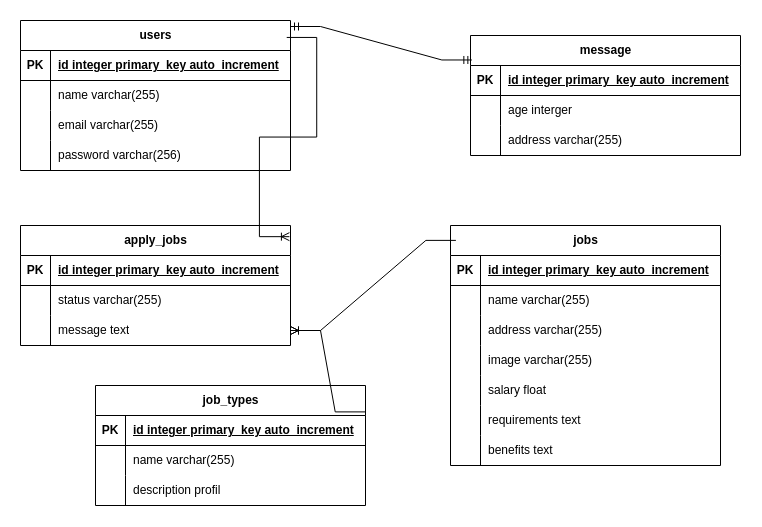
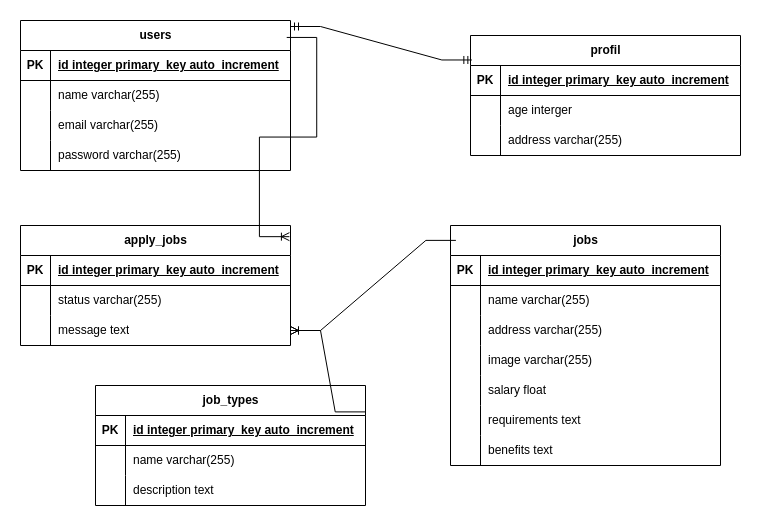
node "message": label "message" -> "profil"
node "password varchar(256)": label "password varchar(256)" -> "password varchar(255)"
node "description profil": label "description profil" -> "description text"
